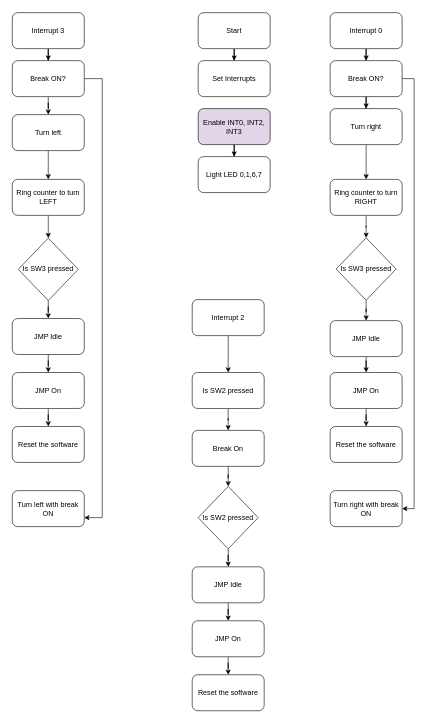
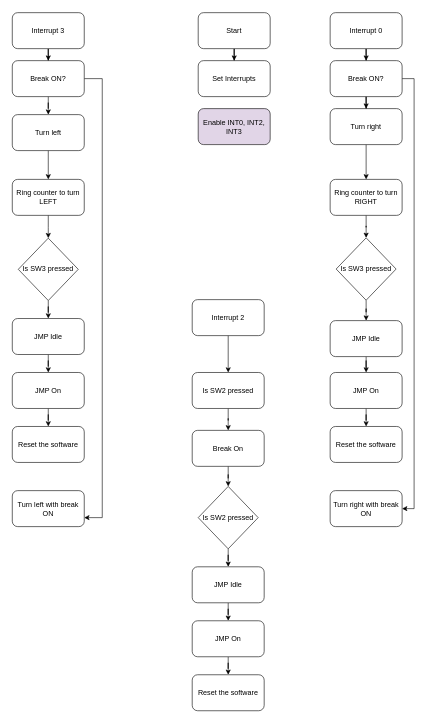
edge "Enable INT0, INT2, INT3" -> "Light LED 0,1,6,7": removed
node "Light LED 0,1,6,7": removed
